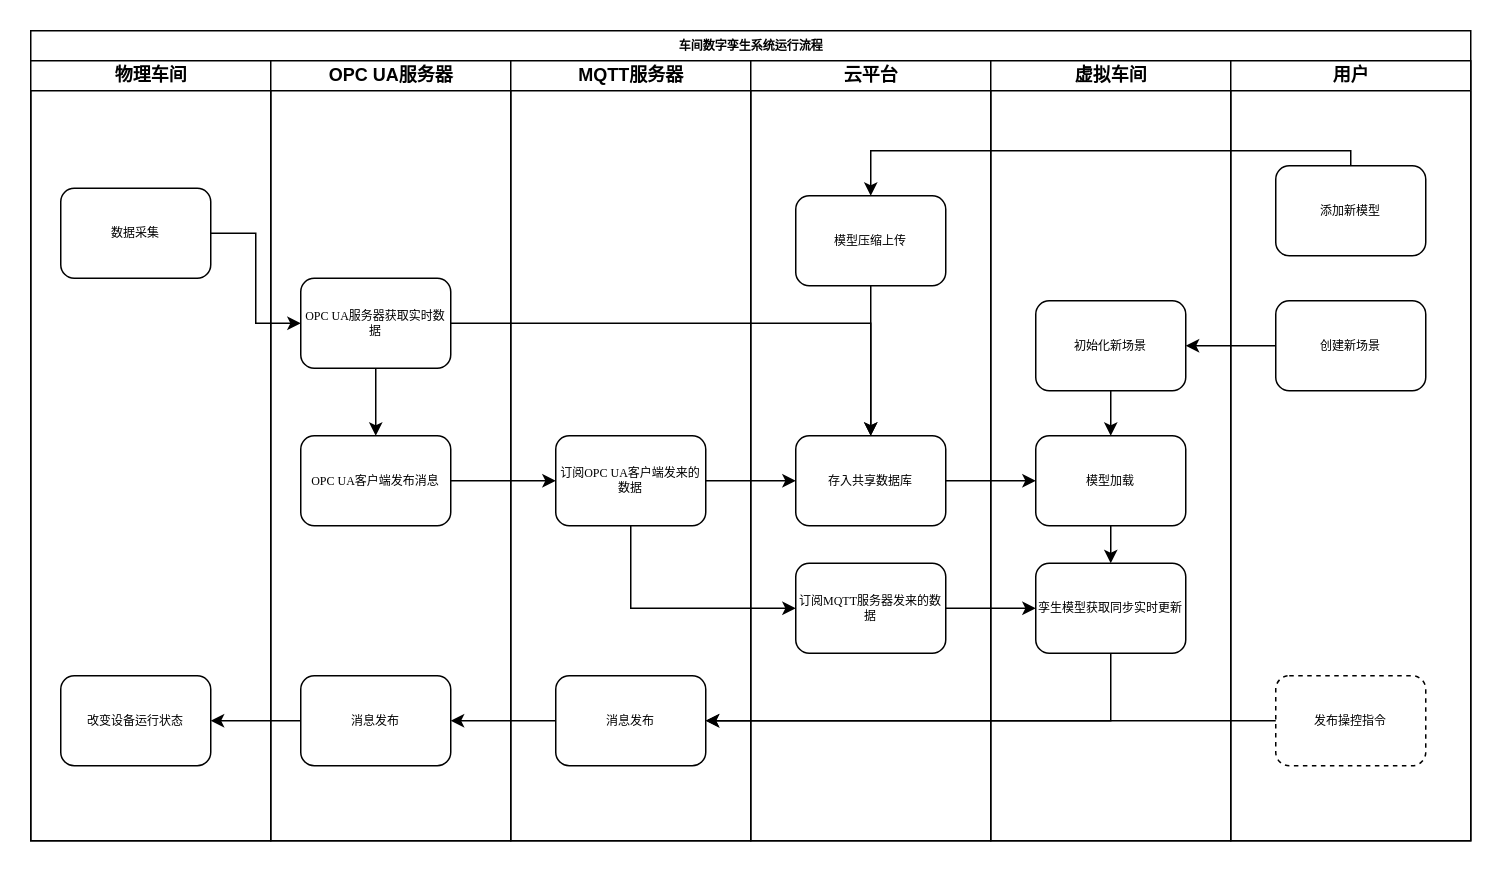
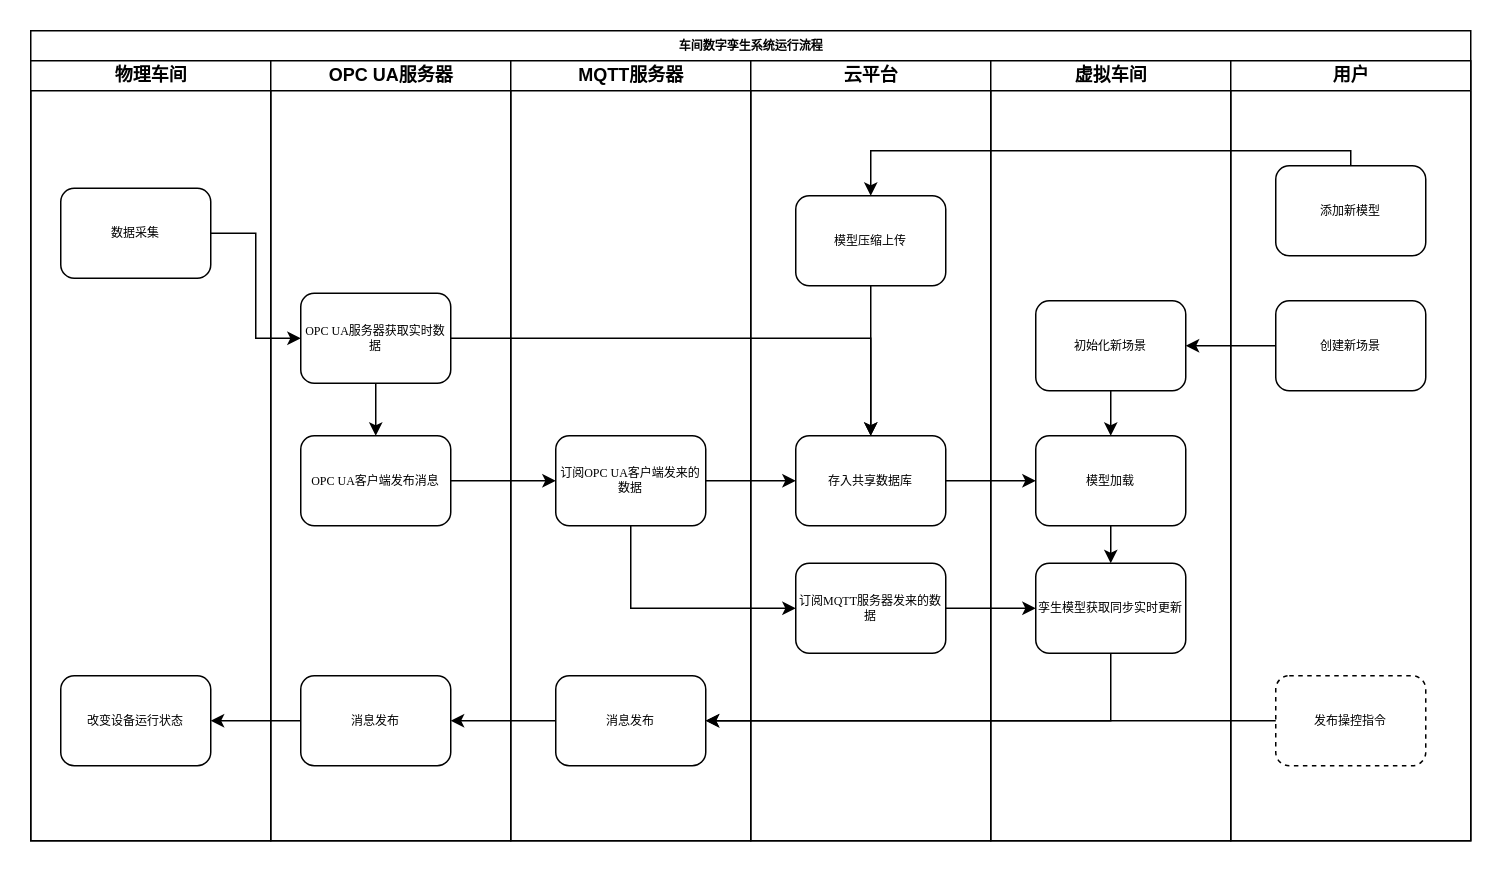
node "OPC UA服务器获取实时数据": moved (376, 323) -> (376, 338)
